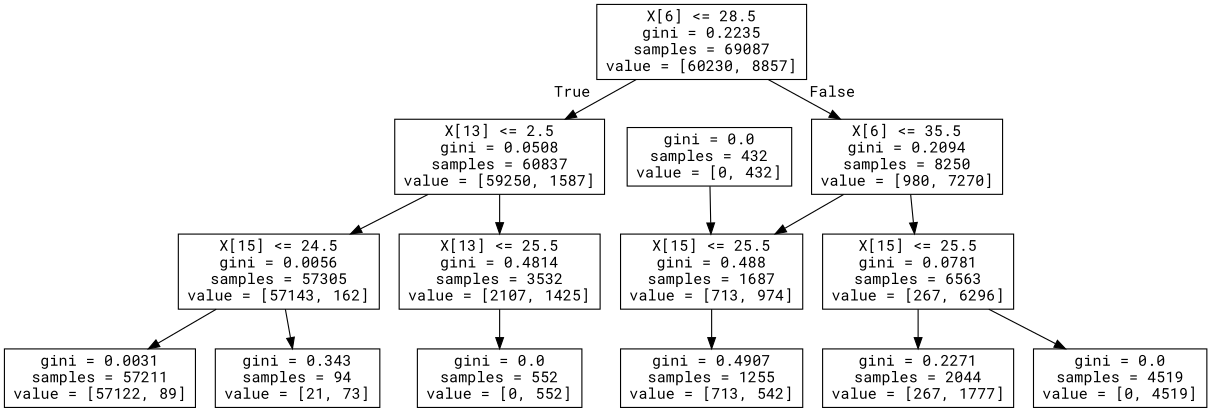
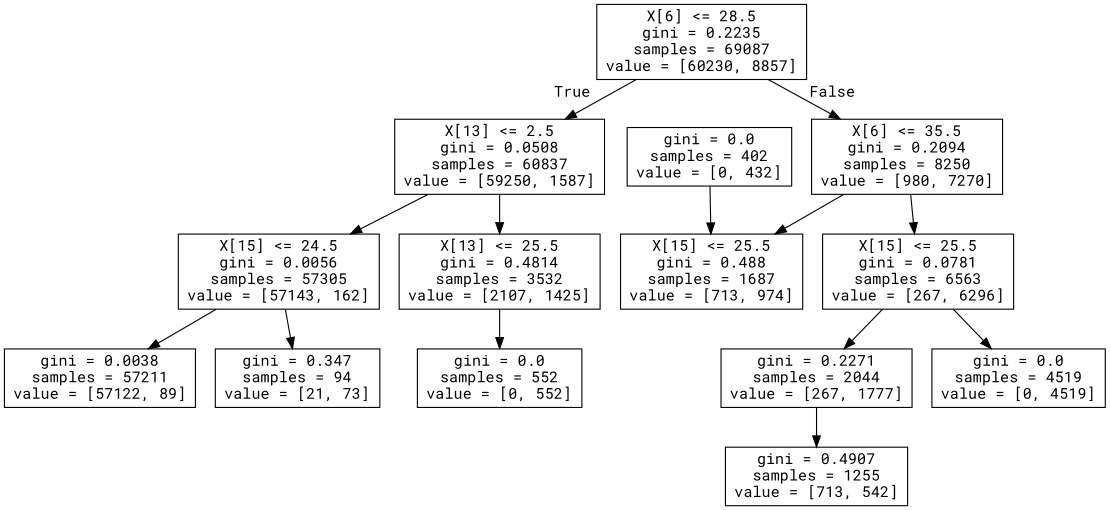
node "gini = 0.0 samples = 432 value = [0, 432]": label "gini = 0.0 samples = 432 value = [0, 432]" -> "gini = 0.0 samples = 402 value = [0, 432]"
edge "X[15] <= 25.5 gini = 0.488 samples = 1687 value = [713, 974]" -> "gini = 0.4907 samples = 1255 value = [713, 542]": now "gini = 0.2271 samples = 2044 value = [267, 1777]" -> "gini = 0.4907 samples = 1255 value = [713, 542]"
node "gini = 0.0031 samples = 57211 value = [57122, 89]": label "gini = 0.0031 samples = 57211 value = [57122, 89]" -> "gini = 0.0038 samples = 57211 value = [57122, 89]"
node "gini = 0.343 samples = 94 value = [21, 73]": label "gini = 0.343 samples = 94 value = [21, 73]" -> "gini = 0.347 samples = 94 value = [21, 73]"
